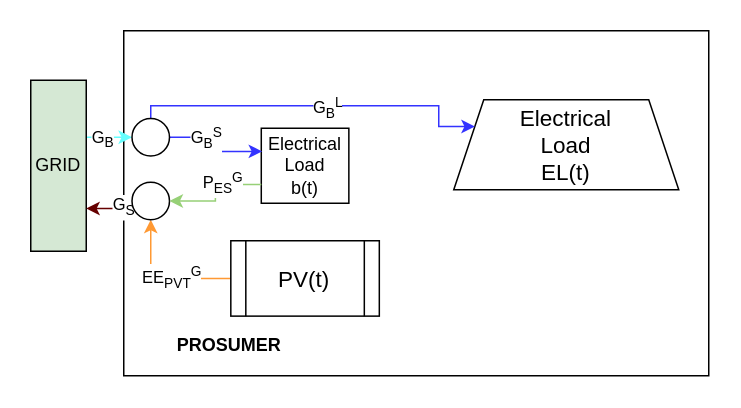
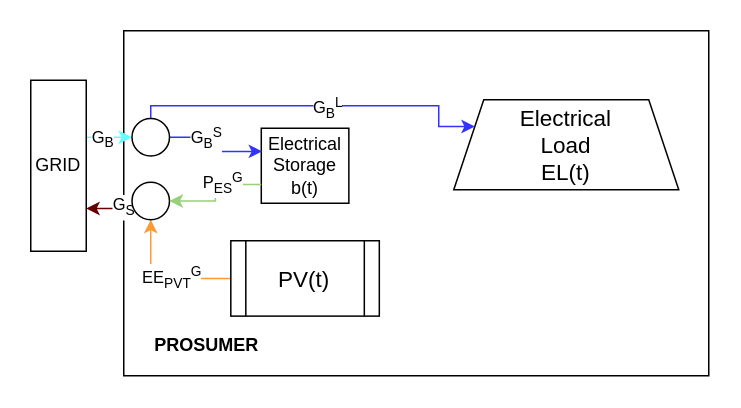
node "GRID": fillcolor #d5e8d4 -> #ffffff
node "Electrical Load b(t)": label "Electrical Load b(t)" -> "Electrical Storage b(t)"
node "PROSUMER": moved (229, 346) -> (206, 346)
